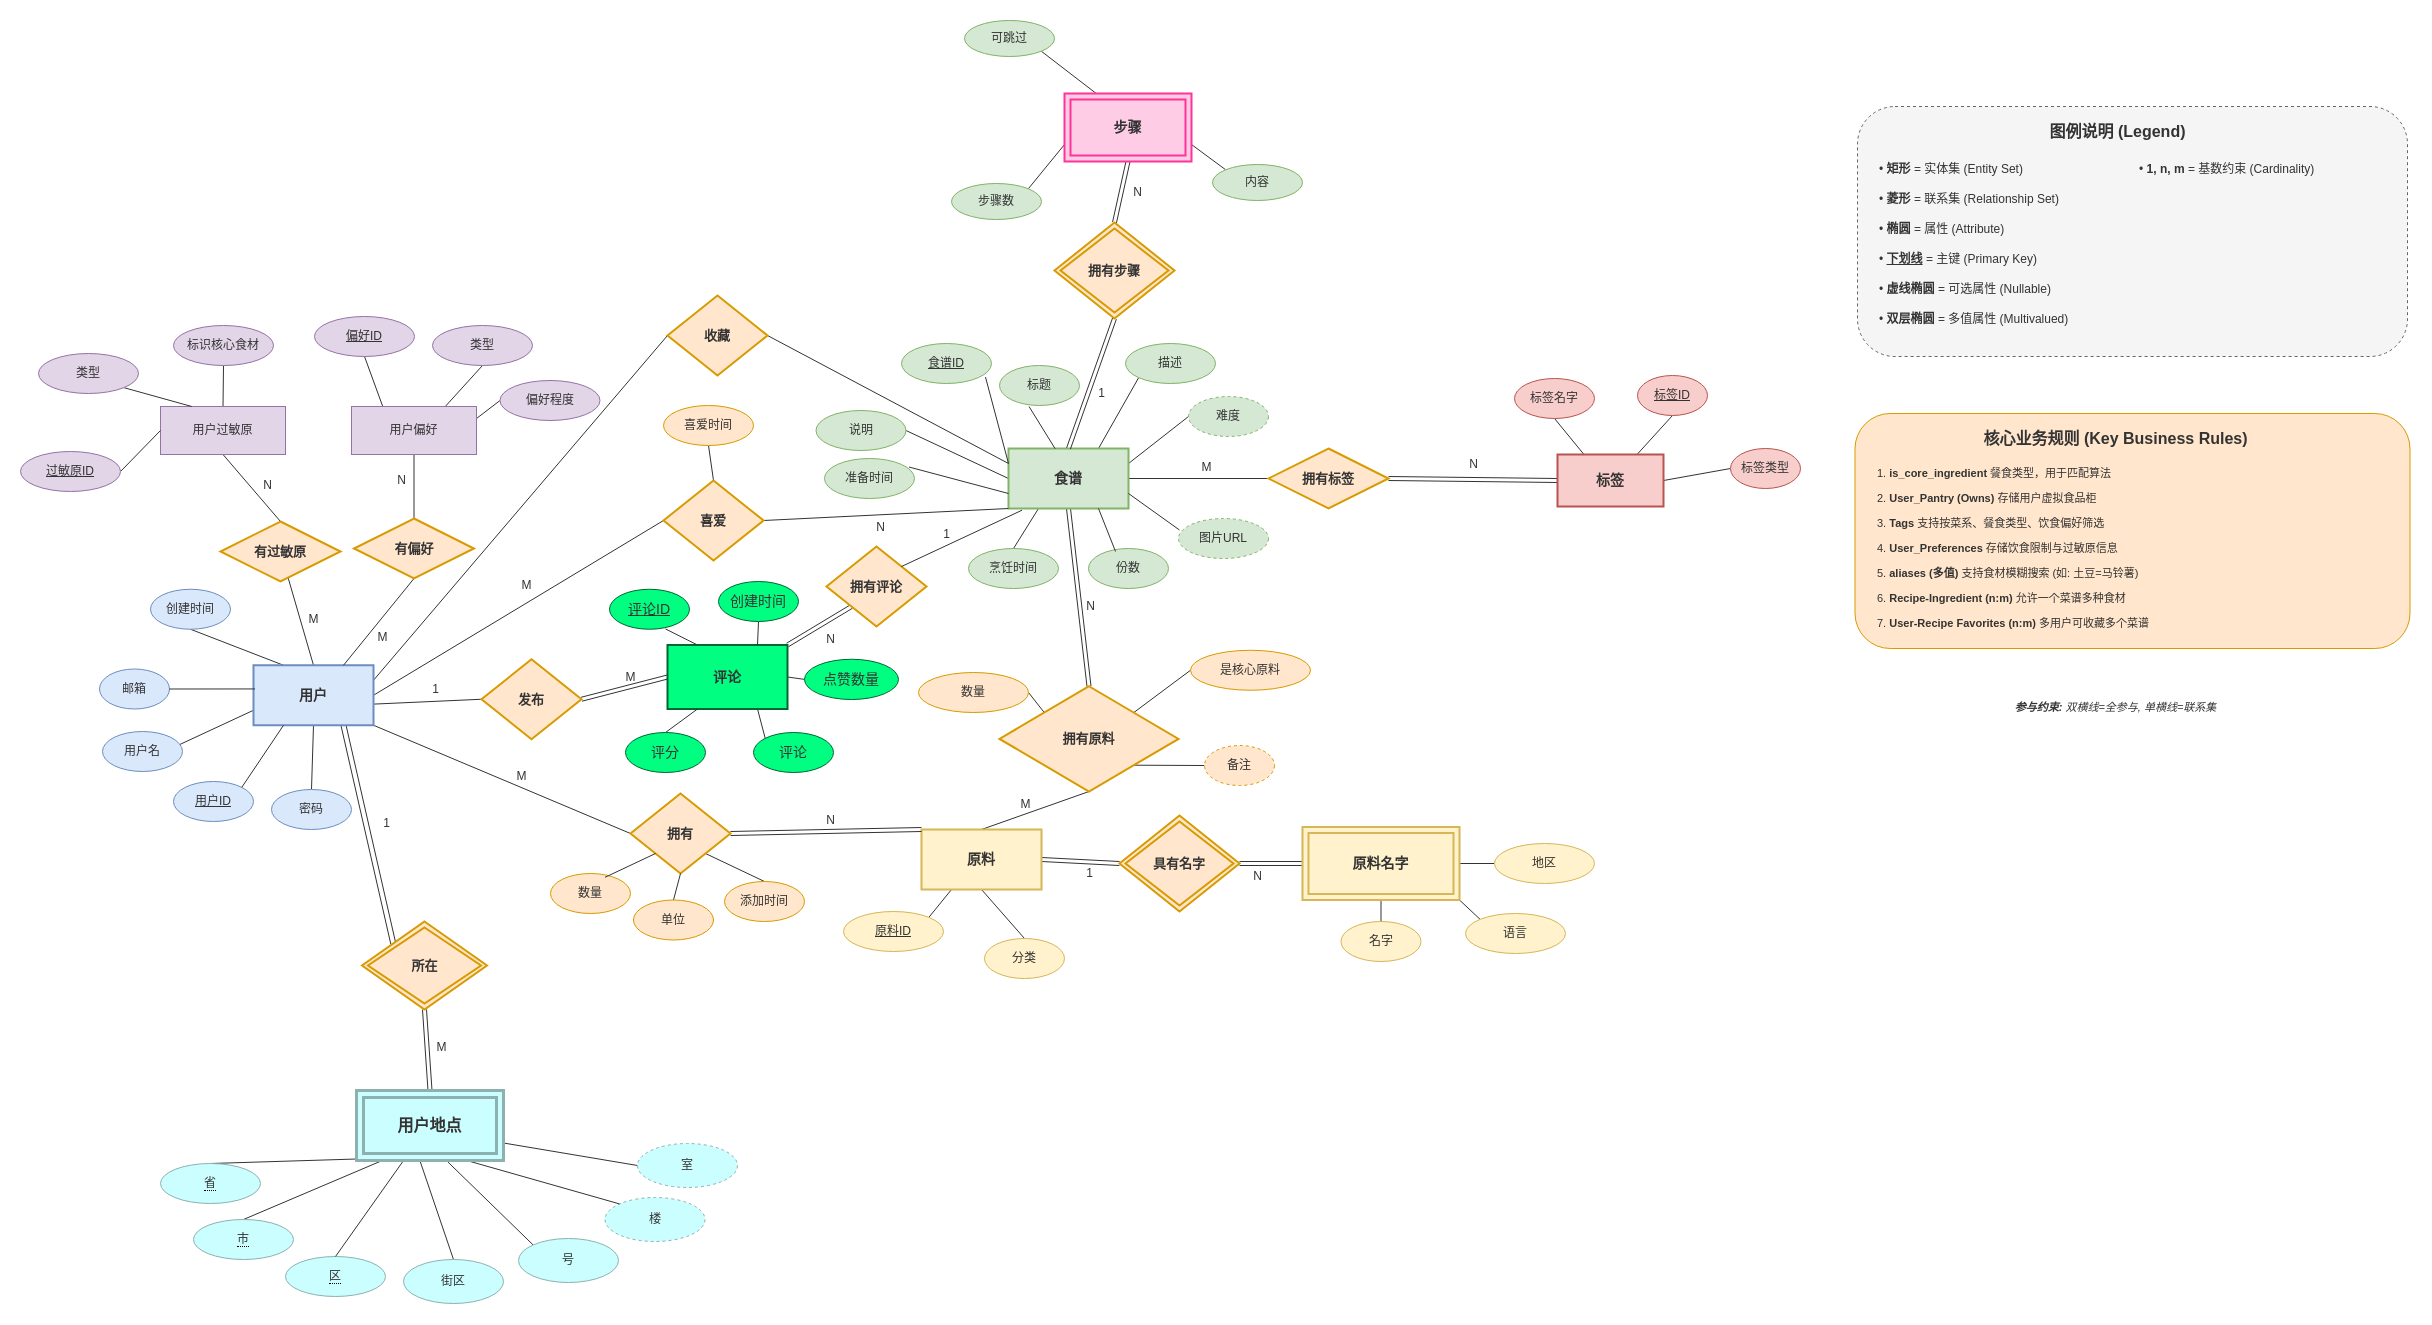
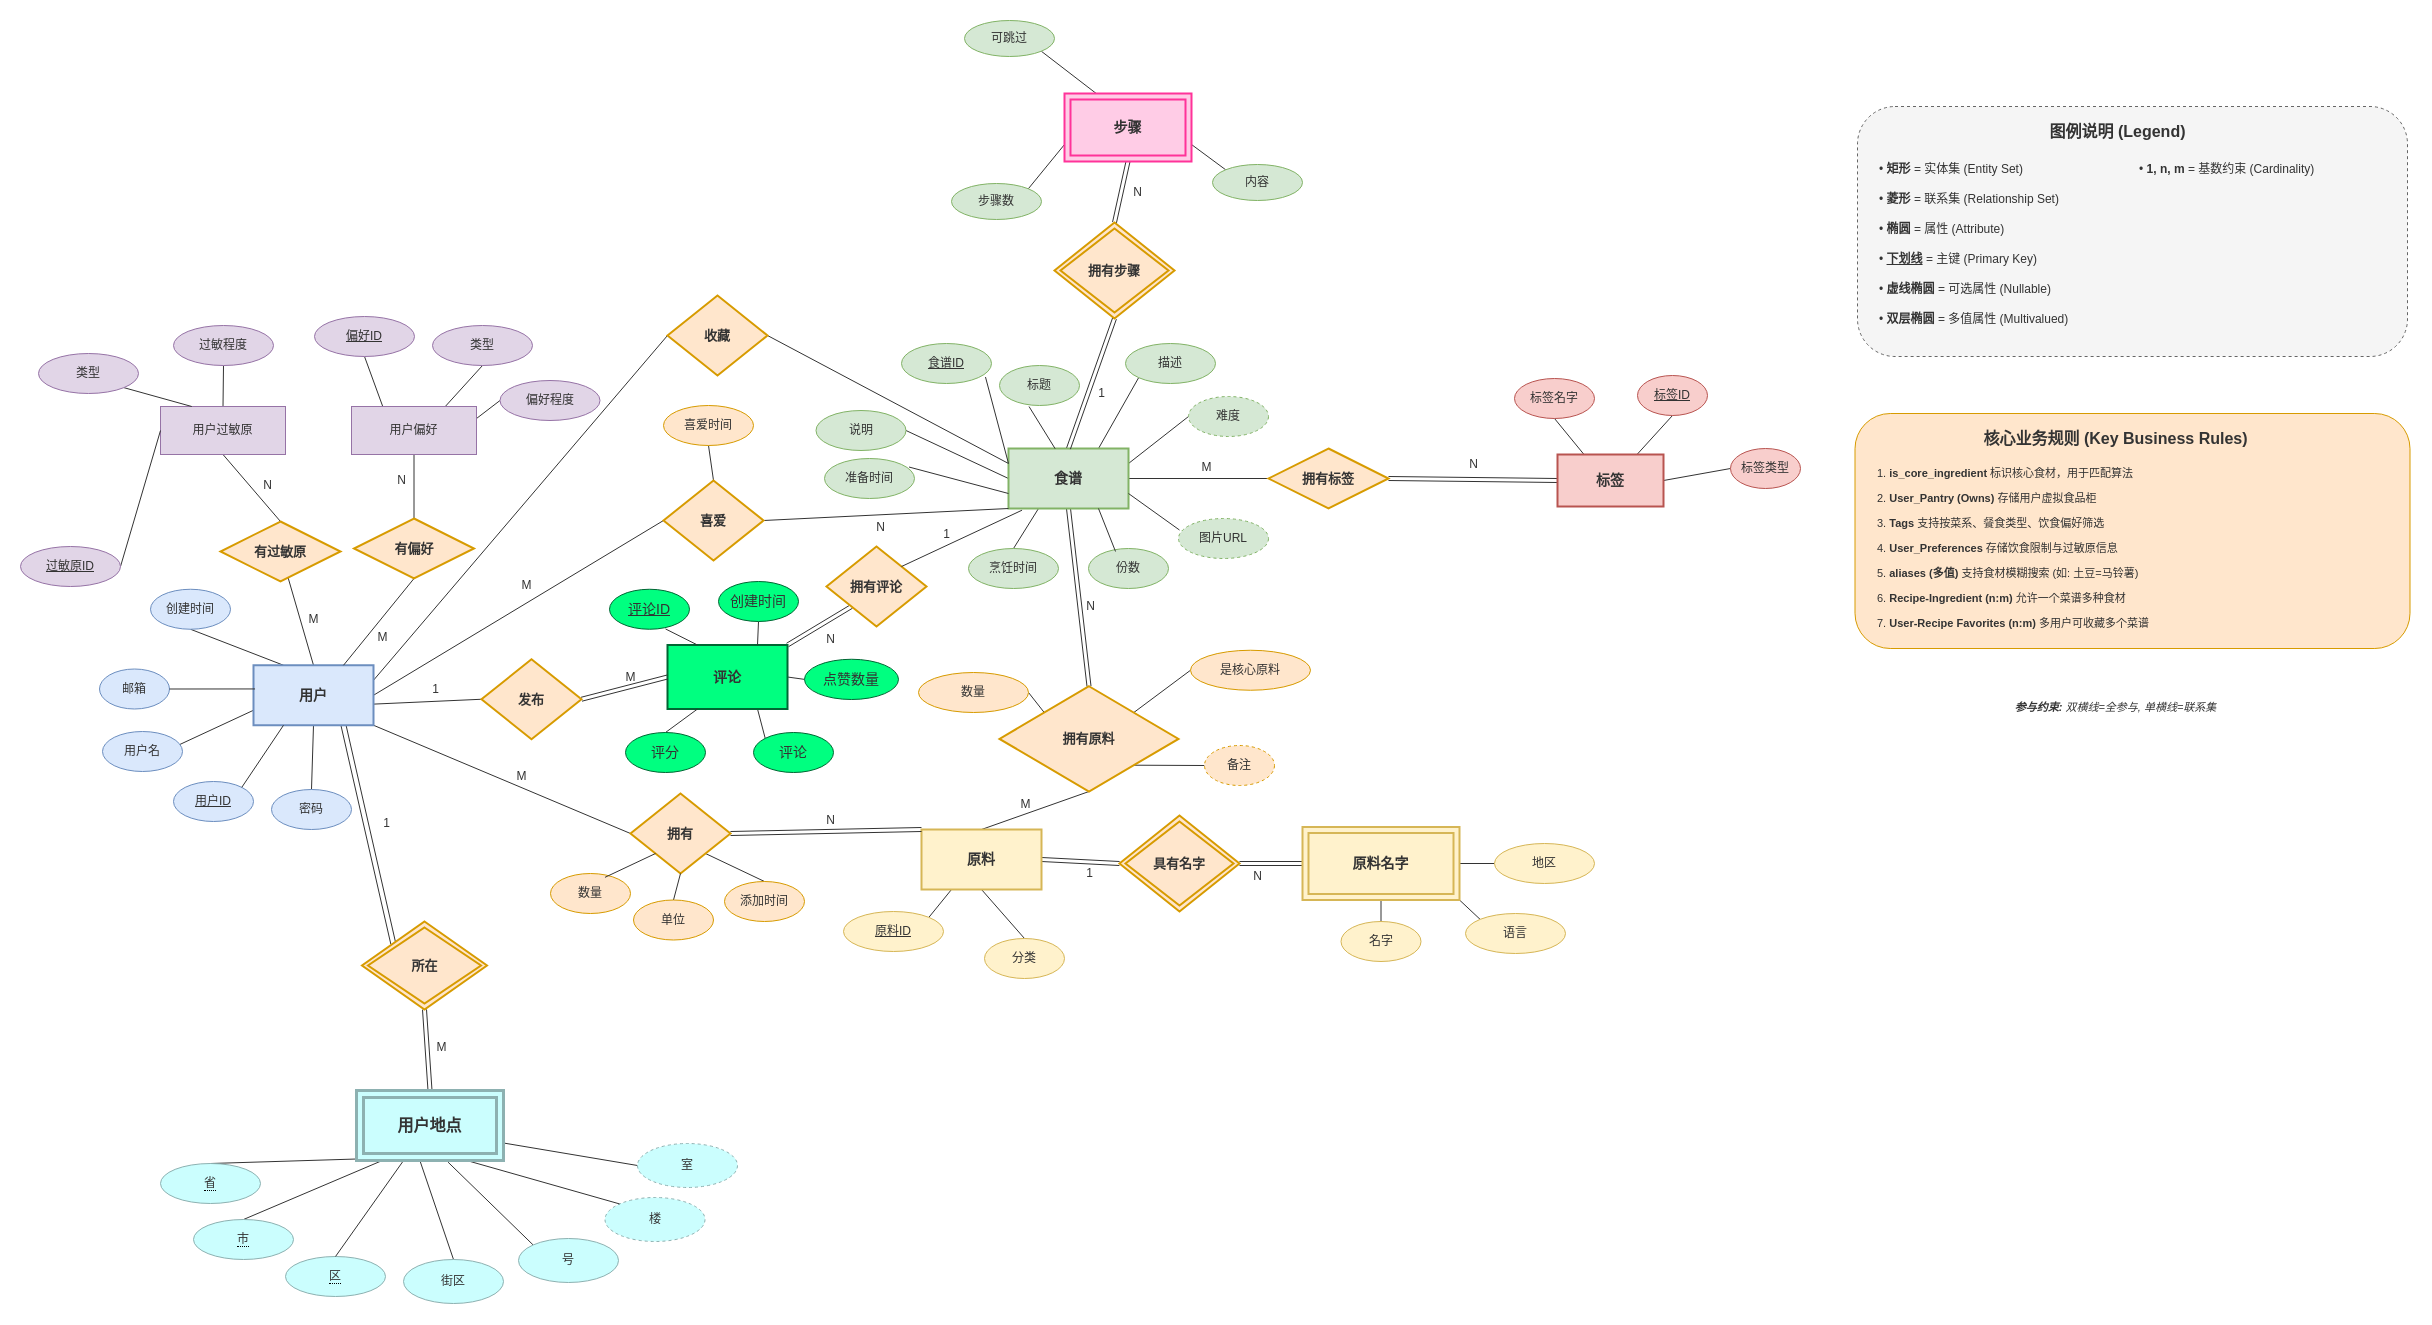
node "标识核心食材": label "标识核心食材" -> "过敏程度"
node "过敏原ID": moved (71, 472) -> (71, 567)
node "1. is_core_ingredient 餐食类型，用于匹配算法": label "1. is_core_ingredient 餐食类型，用于匹配算法" -> "1. is_core_ingredient 标识核心食材，用于匹配算法"
